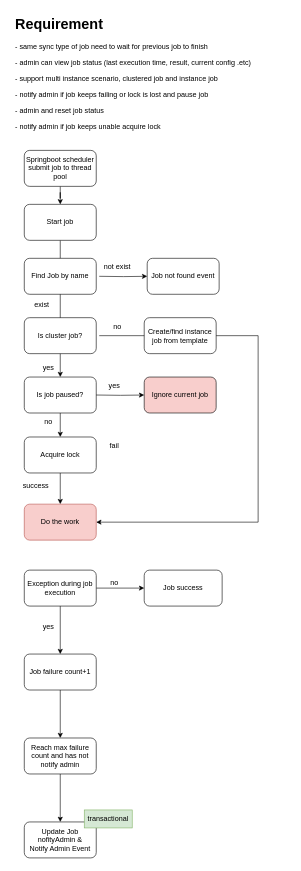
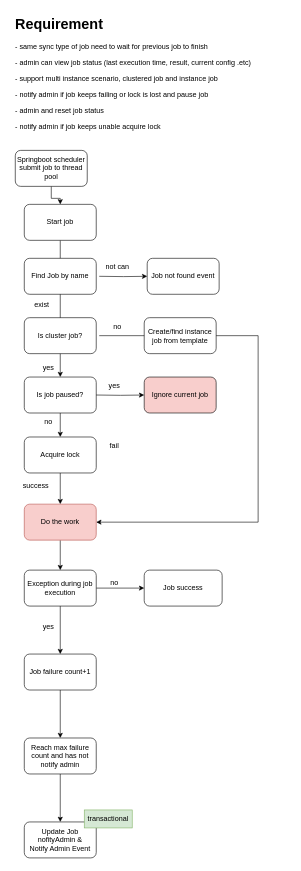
node "Springboot scheduler submit job to thread pool": moved (60, 168) -> (51, 168)
node "not exist": label "not exist" -> "not can"
edge "Do the work" -> "Exception during job execution": added
